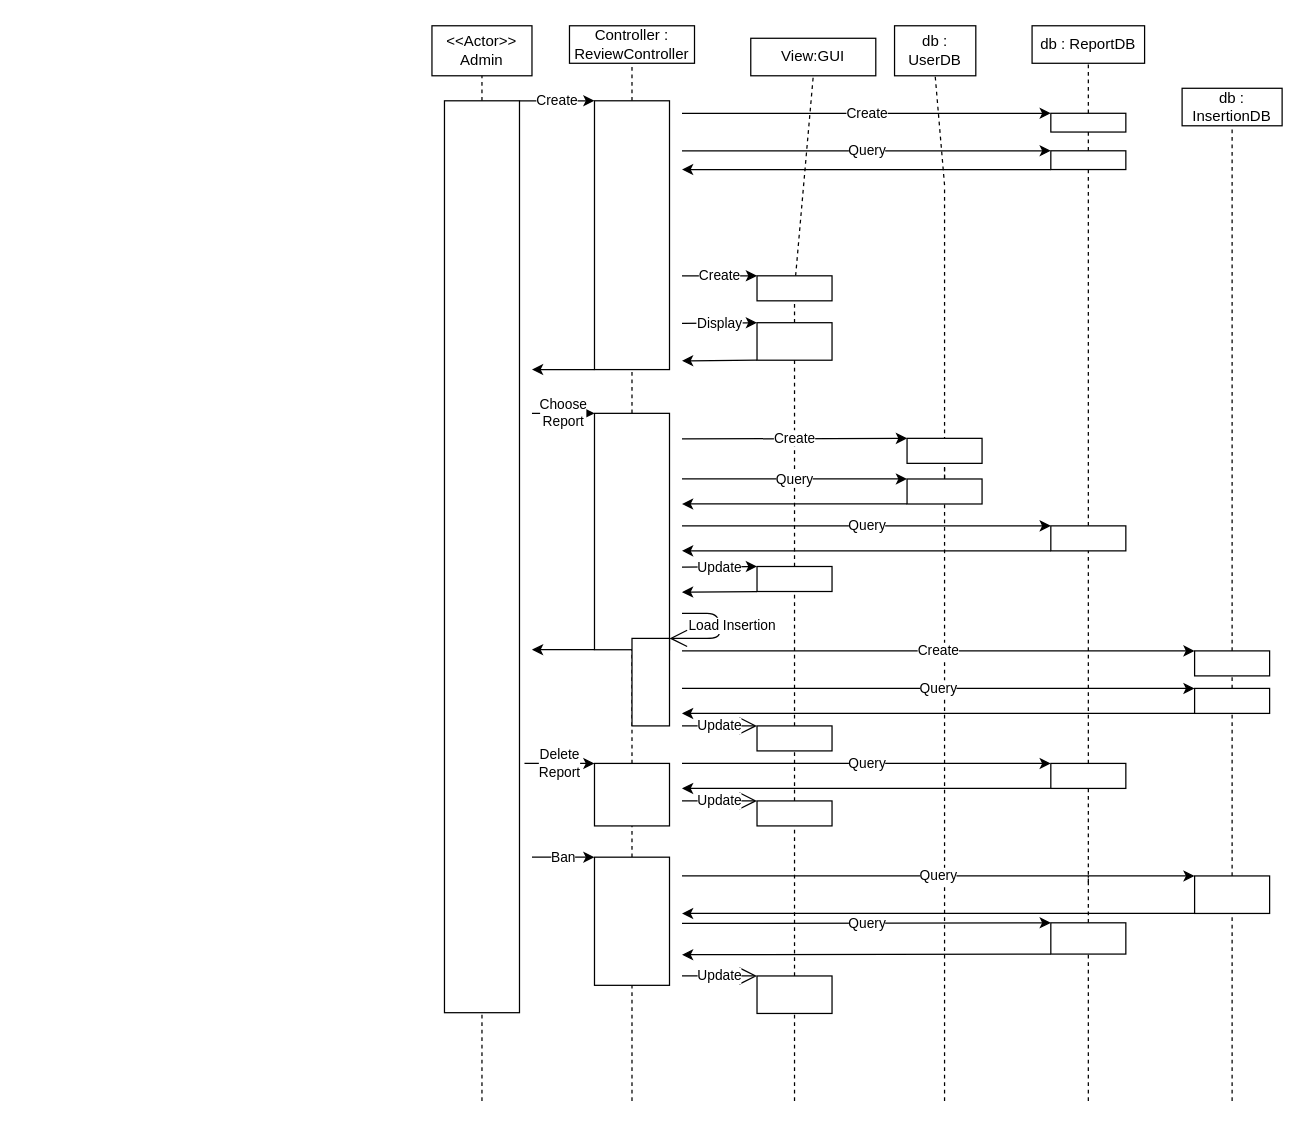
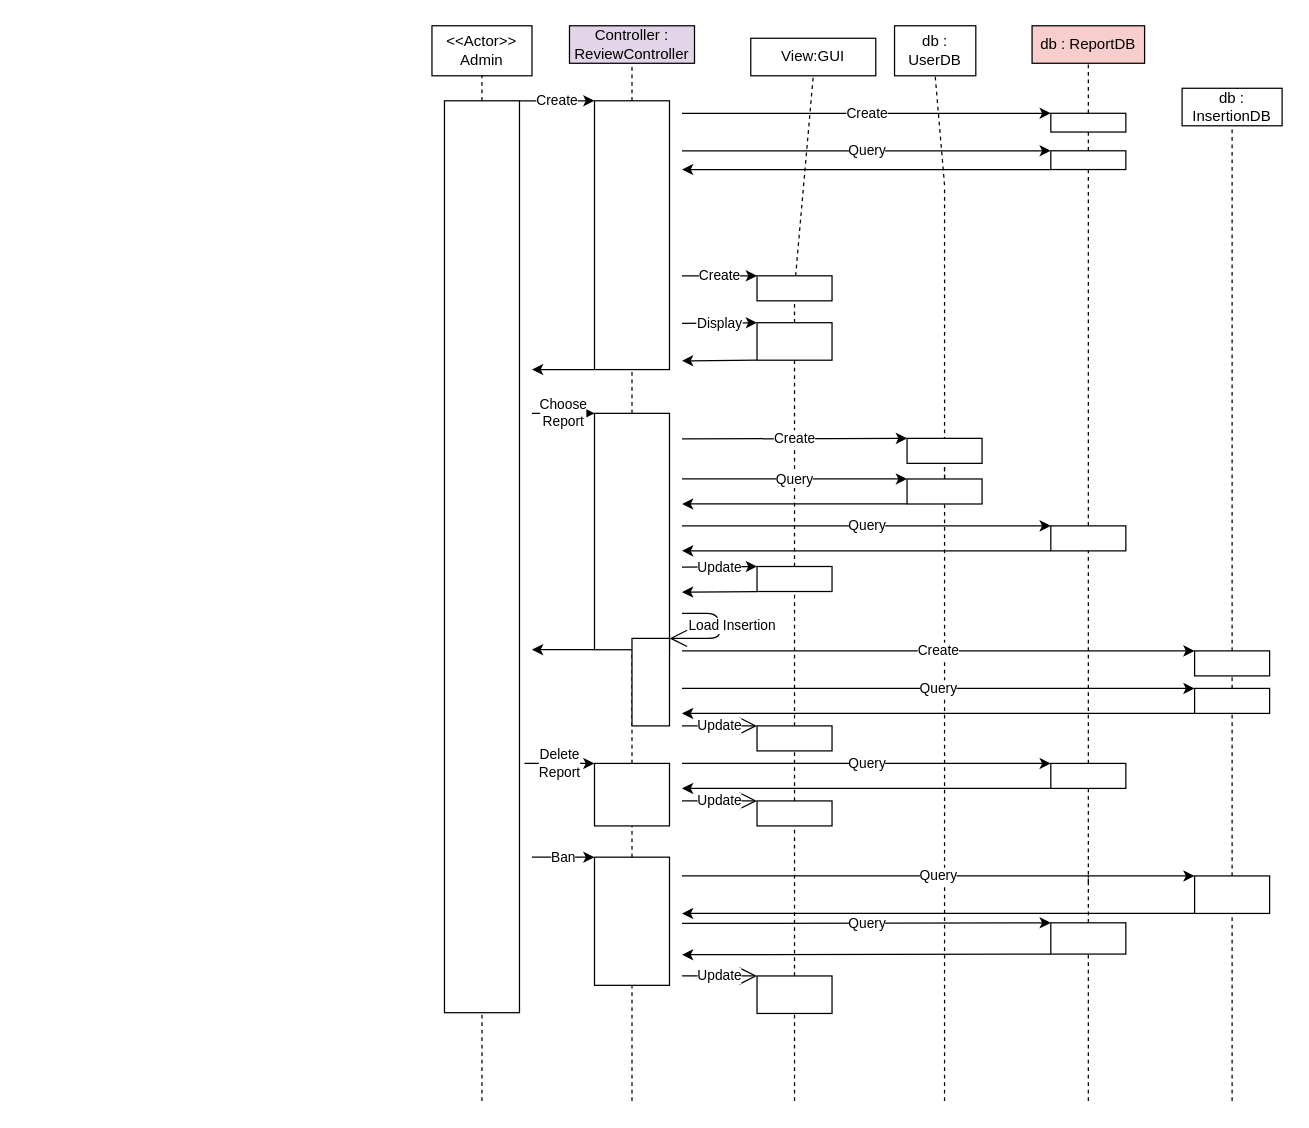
node "Controller : ReviewController": fillcolor #ffffff -> #e1d5e7
node "db : ReportDB": fillcolor #ffffff -> #f8cecc
